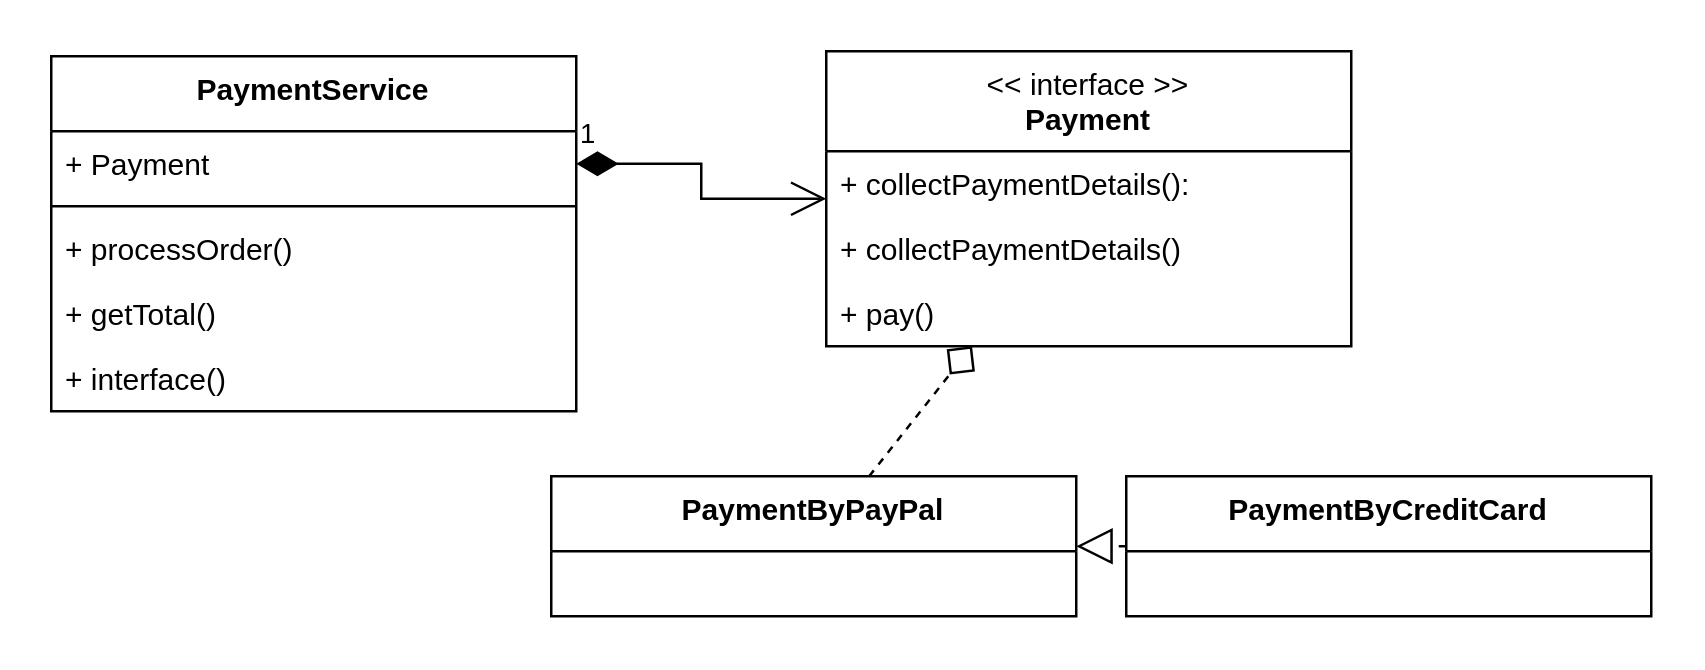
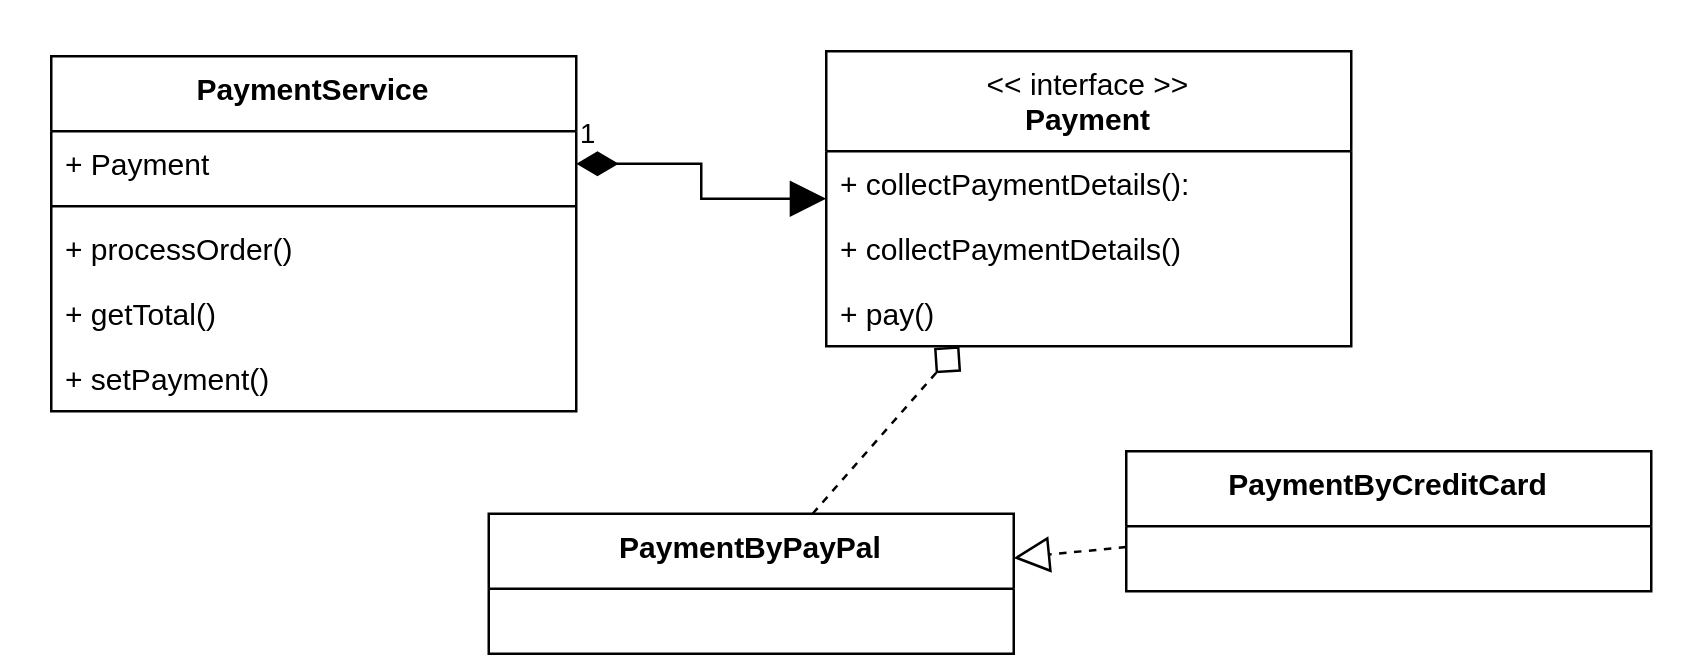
edge "+ Payment" -- "<< interface >> Payment": arrowhead open -> block
node "+ interface()": label "+ interface()" -> "+ setPayment()"
node "PaymentByPayPal": moved (814, 546) -> (751, 584)
node "PaymentByCreditCard": moved (1389, 546) -> (1389, 521)
